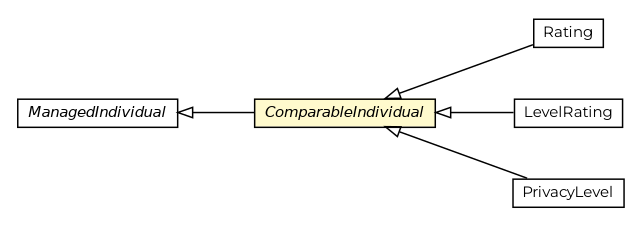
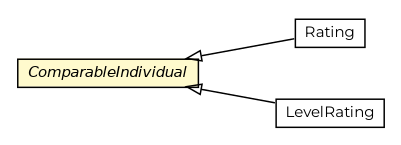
node "ManagedIndividual": removed
node "PrivacyLevel": removed
